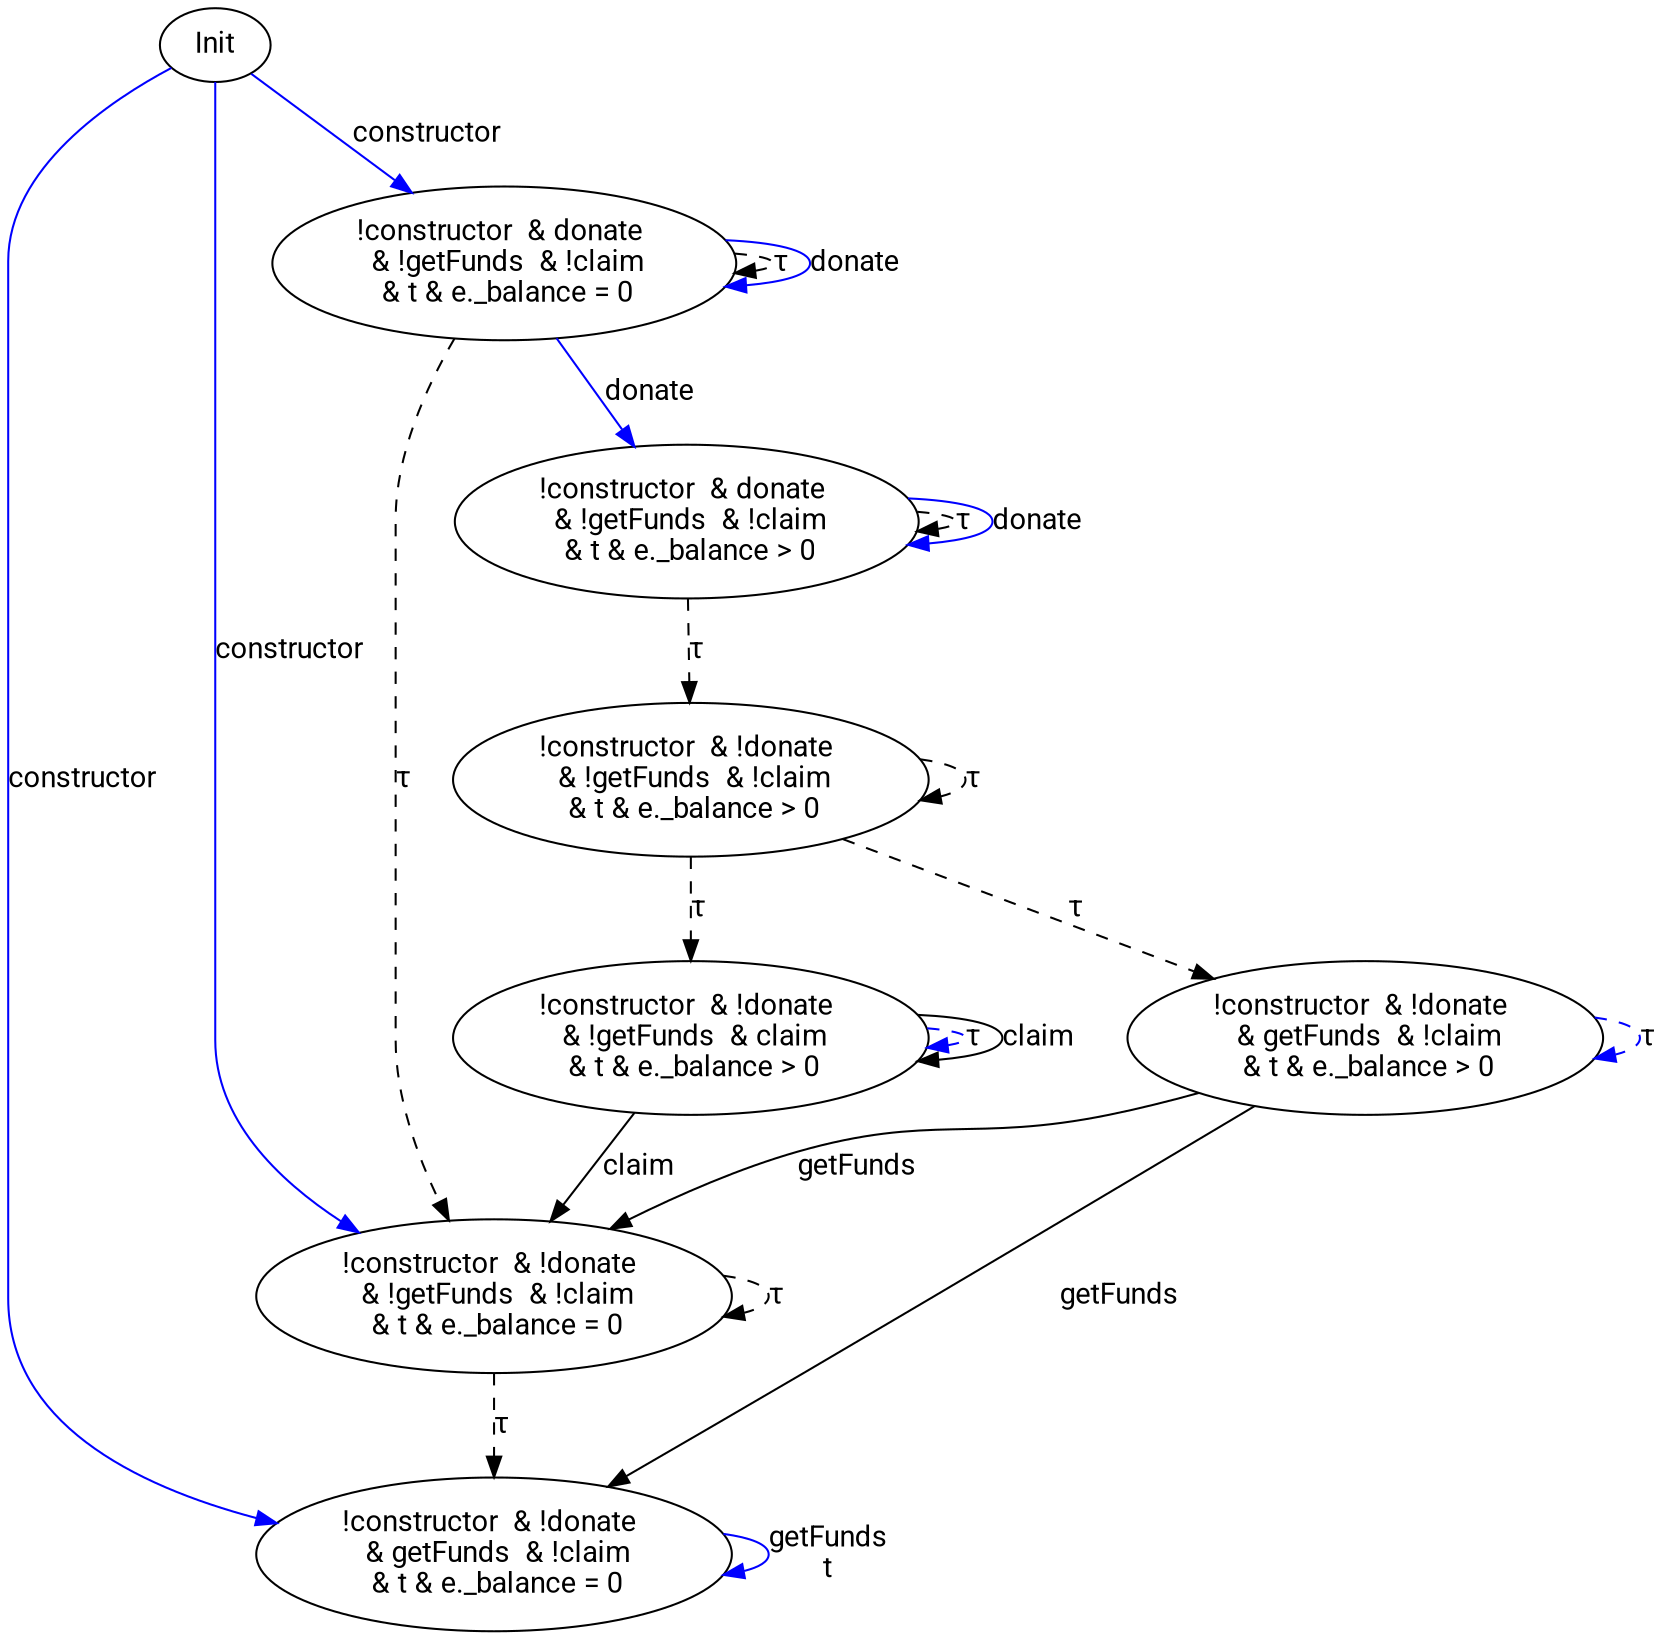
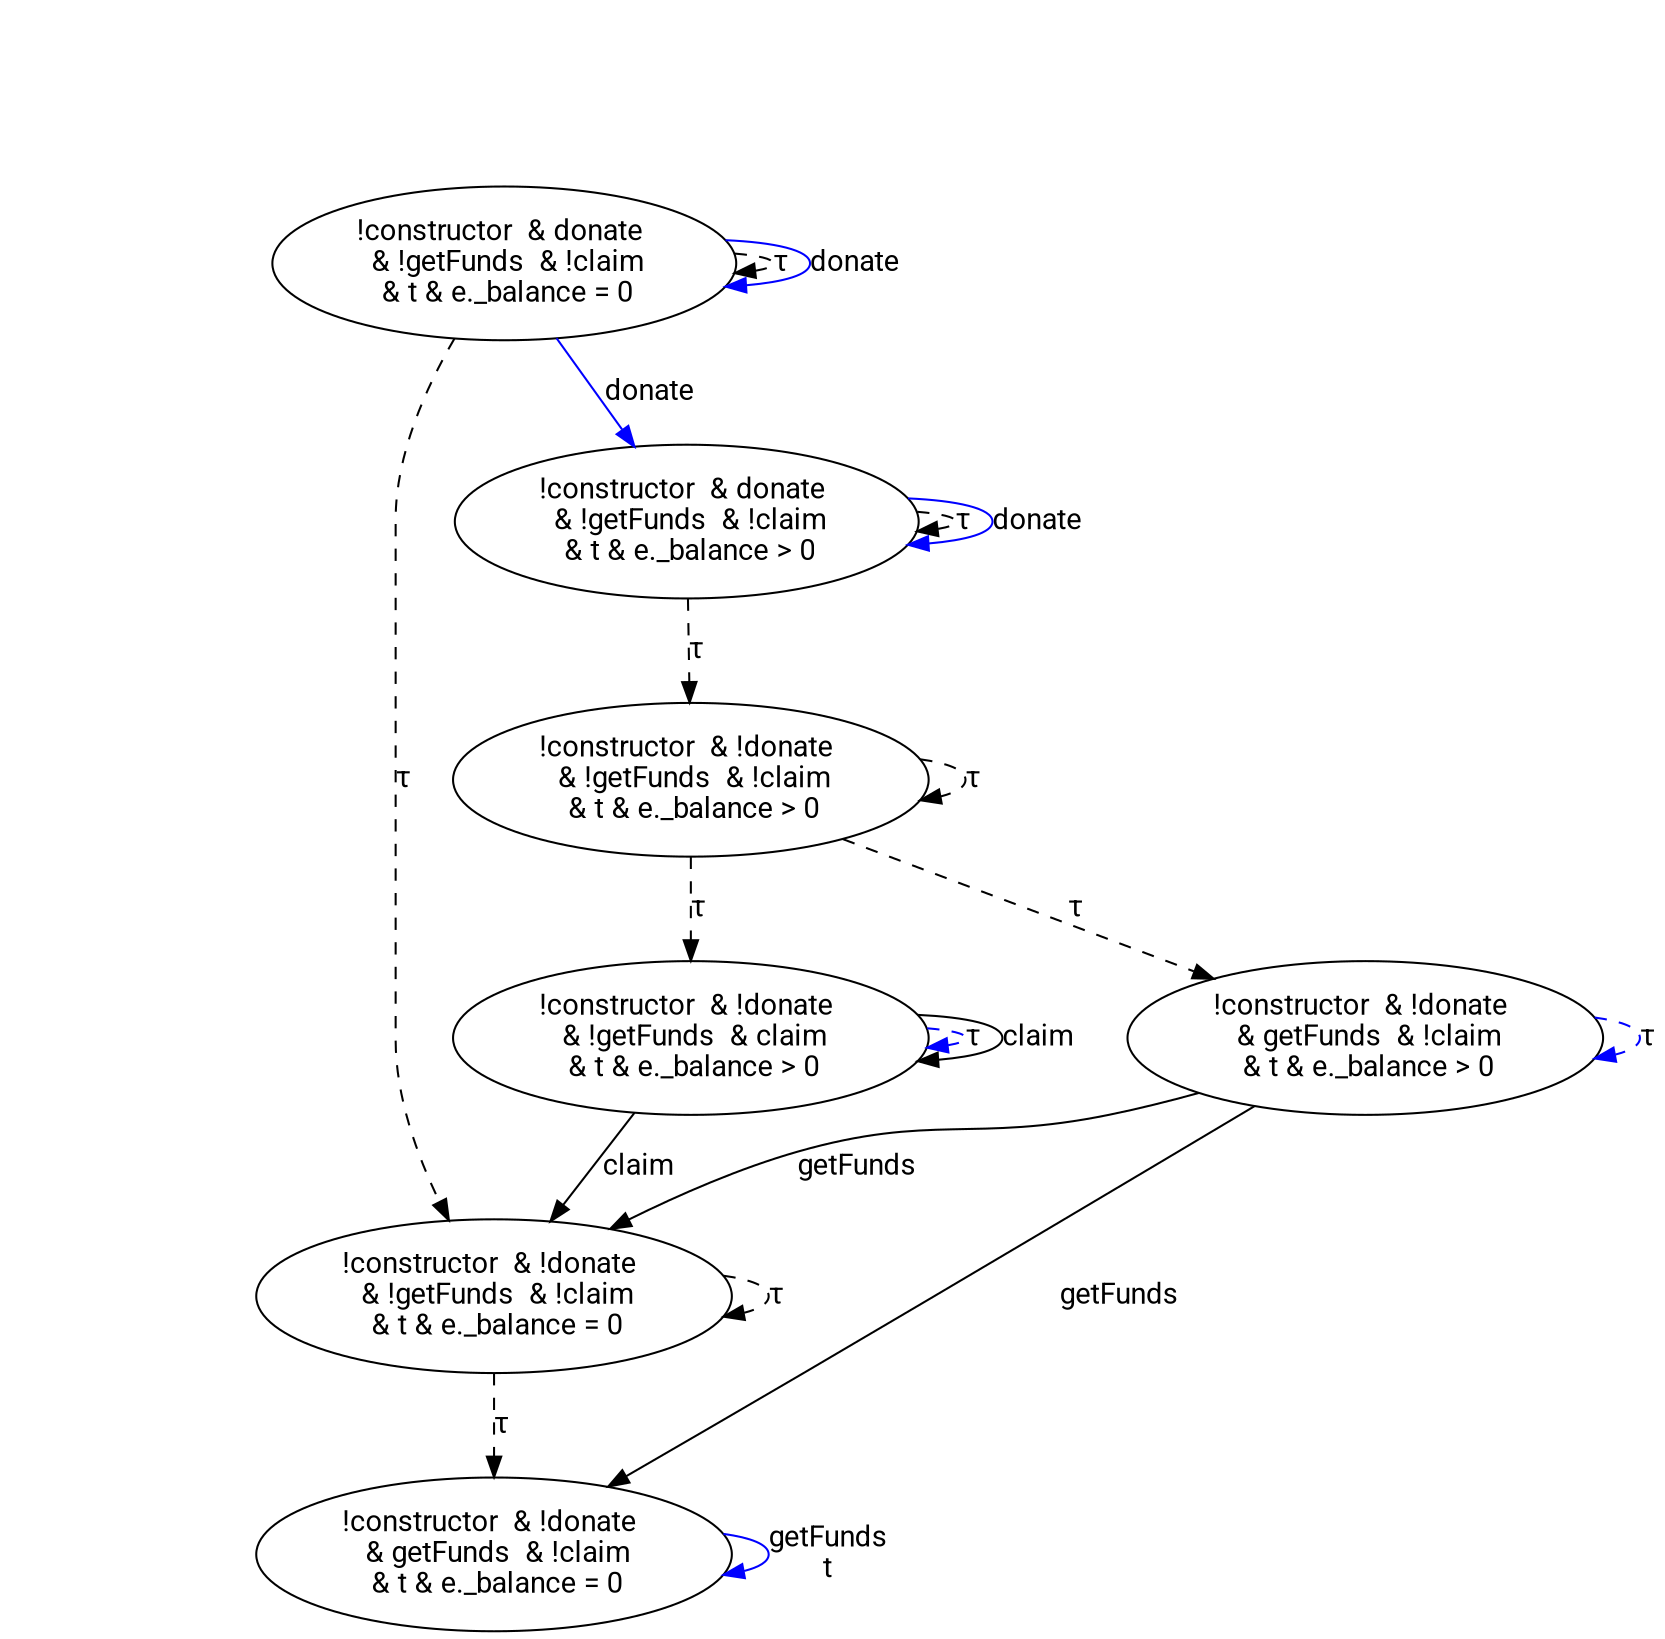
node "Init": removed
